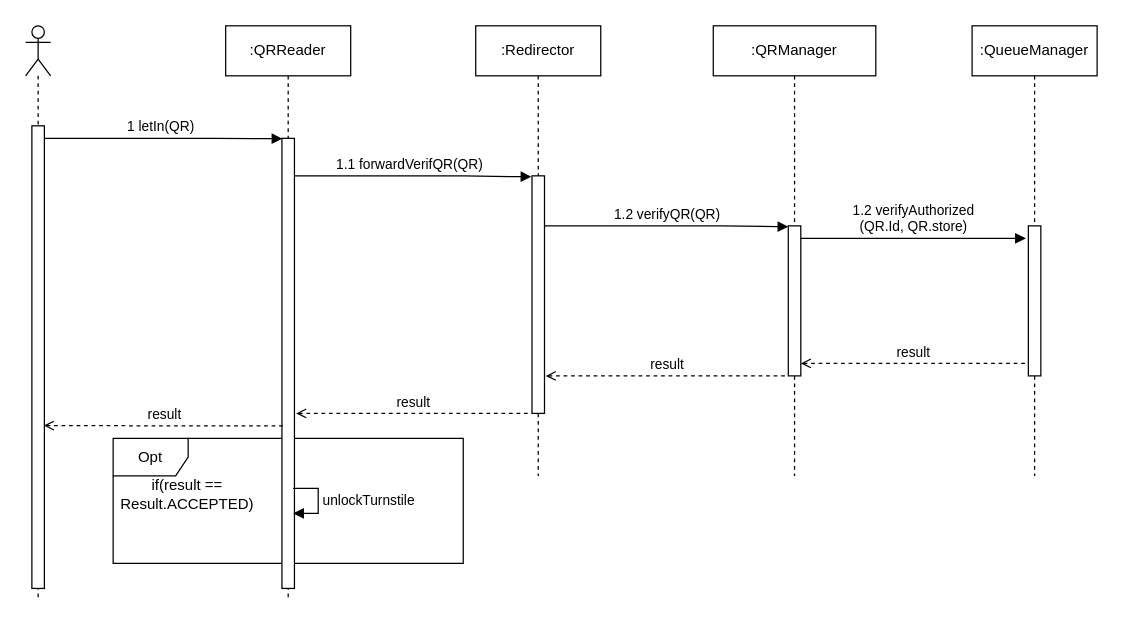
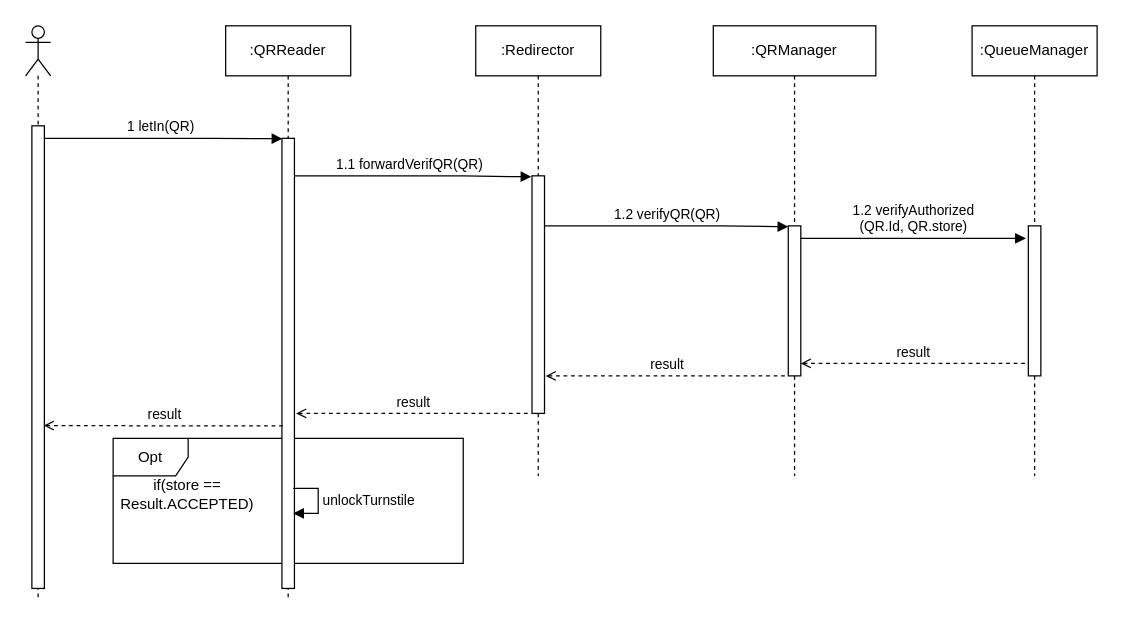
node "if(result == Result.ACCEPTED)": label "if(result == Result.ACCEPTED)" -> "if(store == Result.ACCEPTED)"
